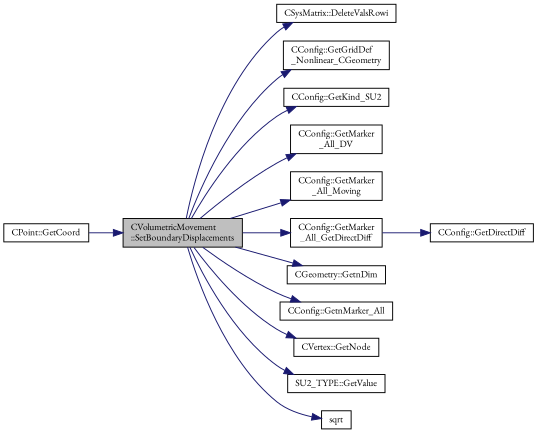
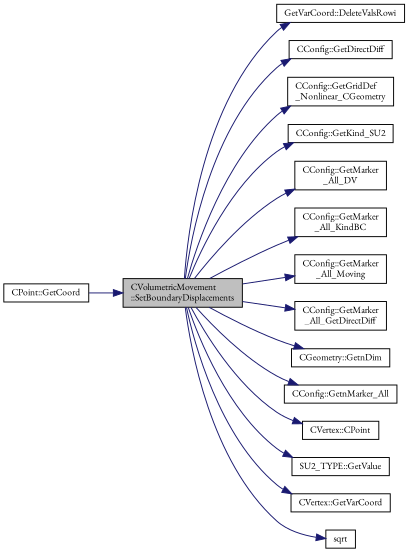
node "CSysMatrix::DeleteValsRowi": label "CSysMatrix::DeleteValsRowi" -> "GetVarCoord::DeleteValsRowi"
node "CConfig::GetMarker _All_KindBC": added
edge "CConfig::GetMarker _All_GetDirectDiff" -> "CConfig::GetDirectDiff": now "CVolumetricMovement ::SetBoundaryDisplacements" -> "CConfig::GetDirectDiff"
node "CVertex::GetNode": label "CVertex::GetNode" -> "CVertex::CPoint"
node "CVertex::GetVarCoord": added
